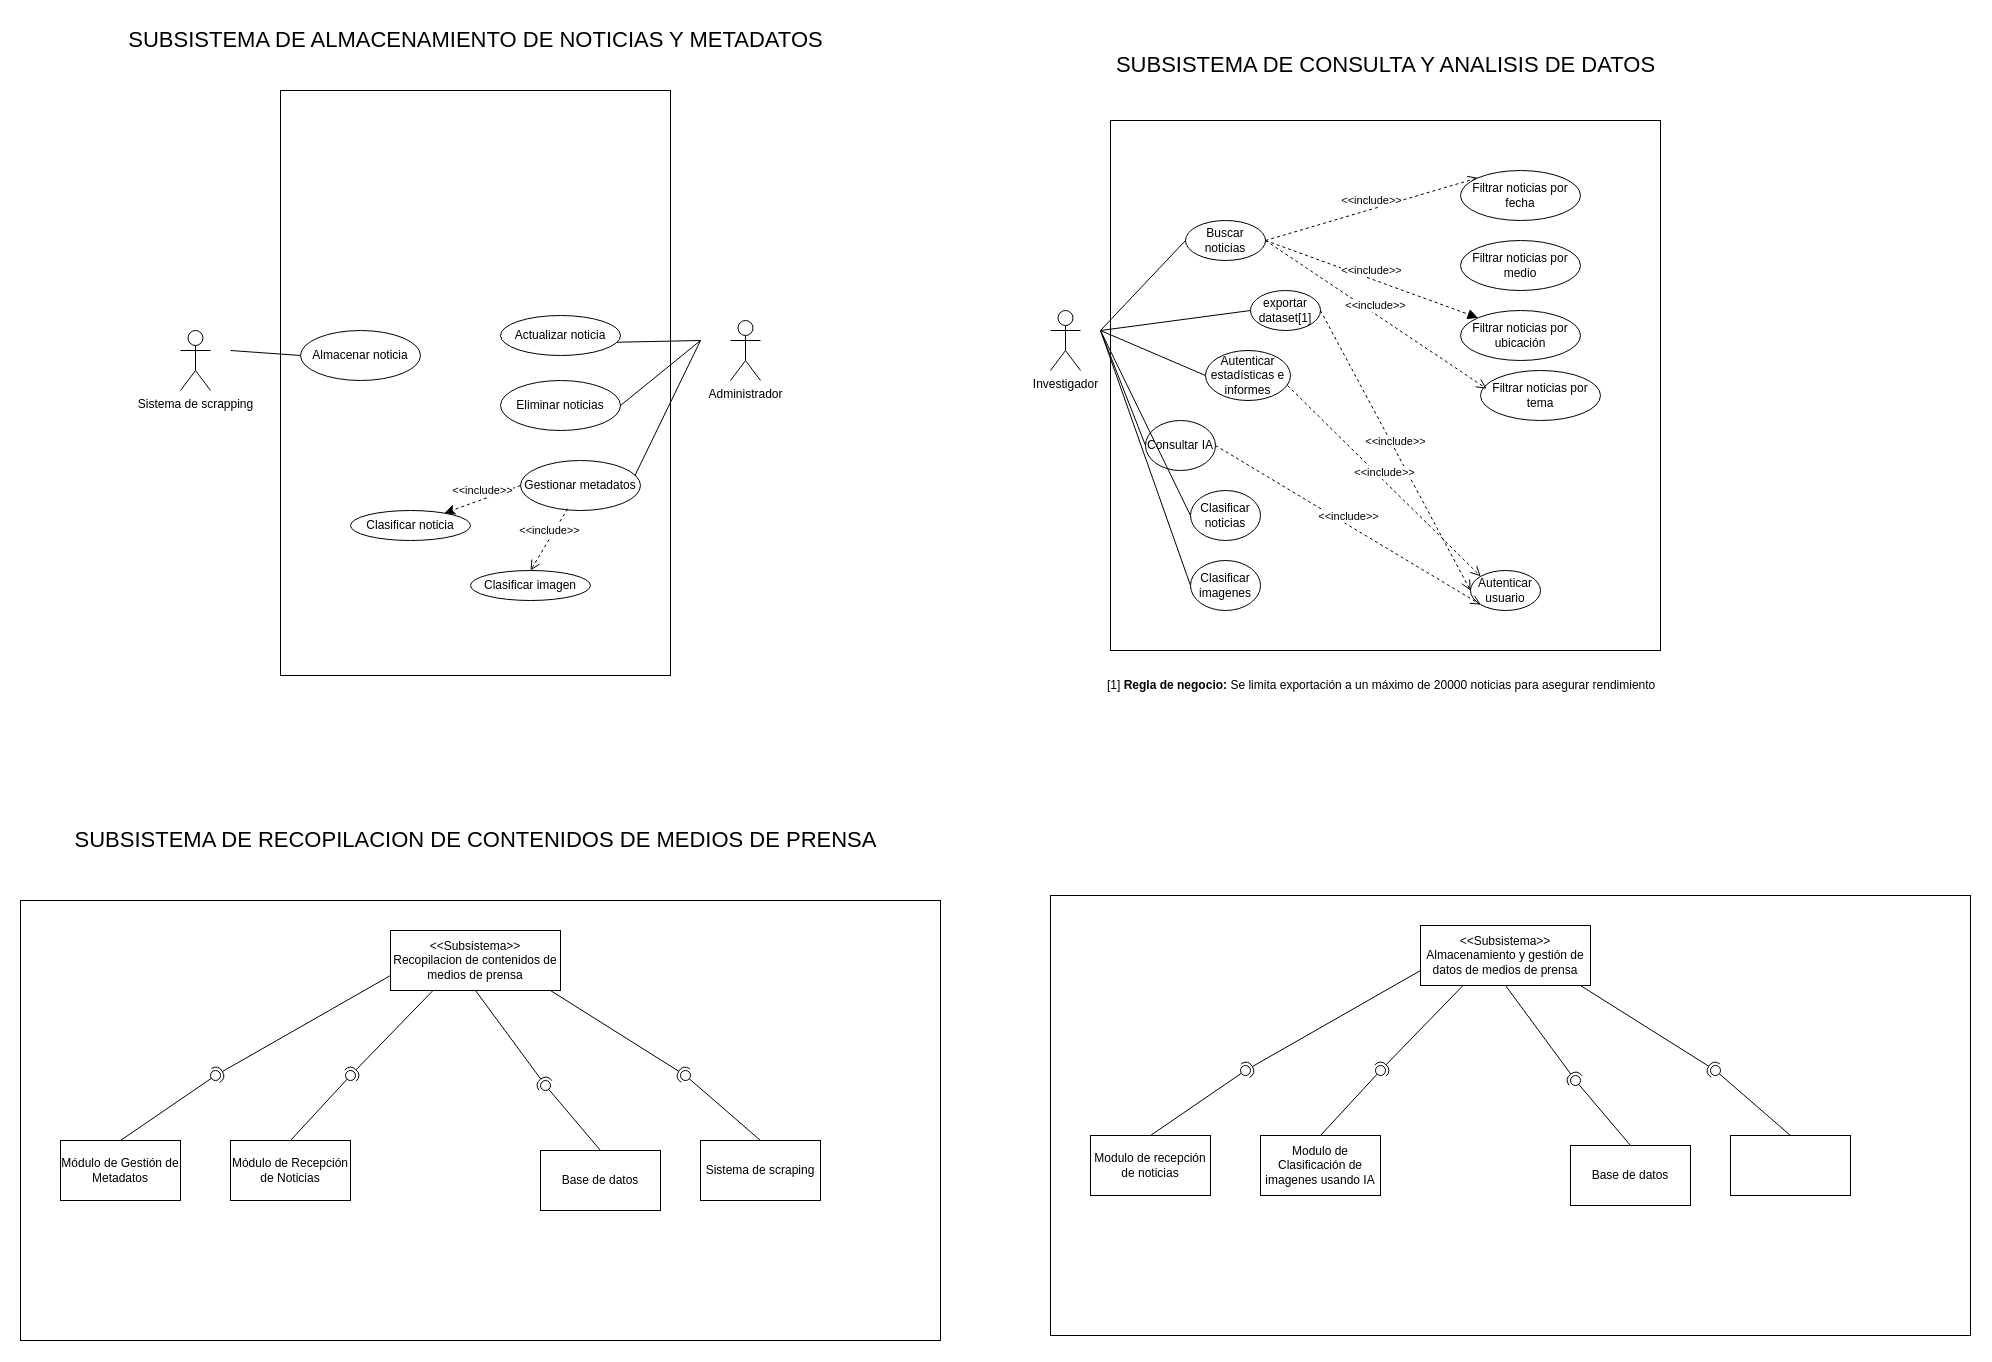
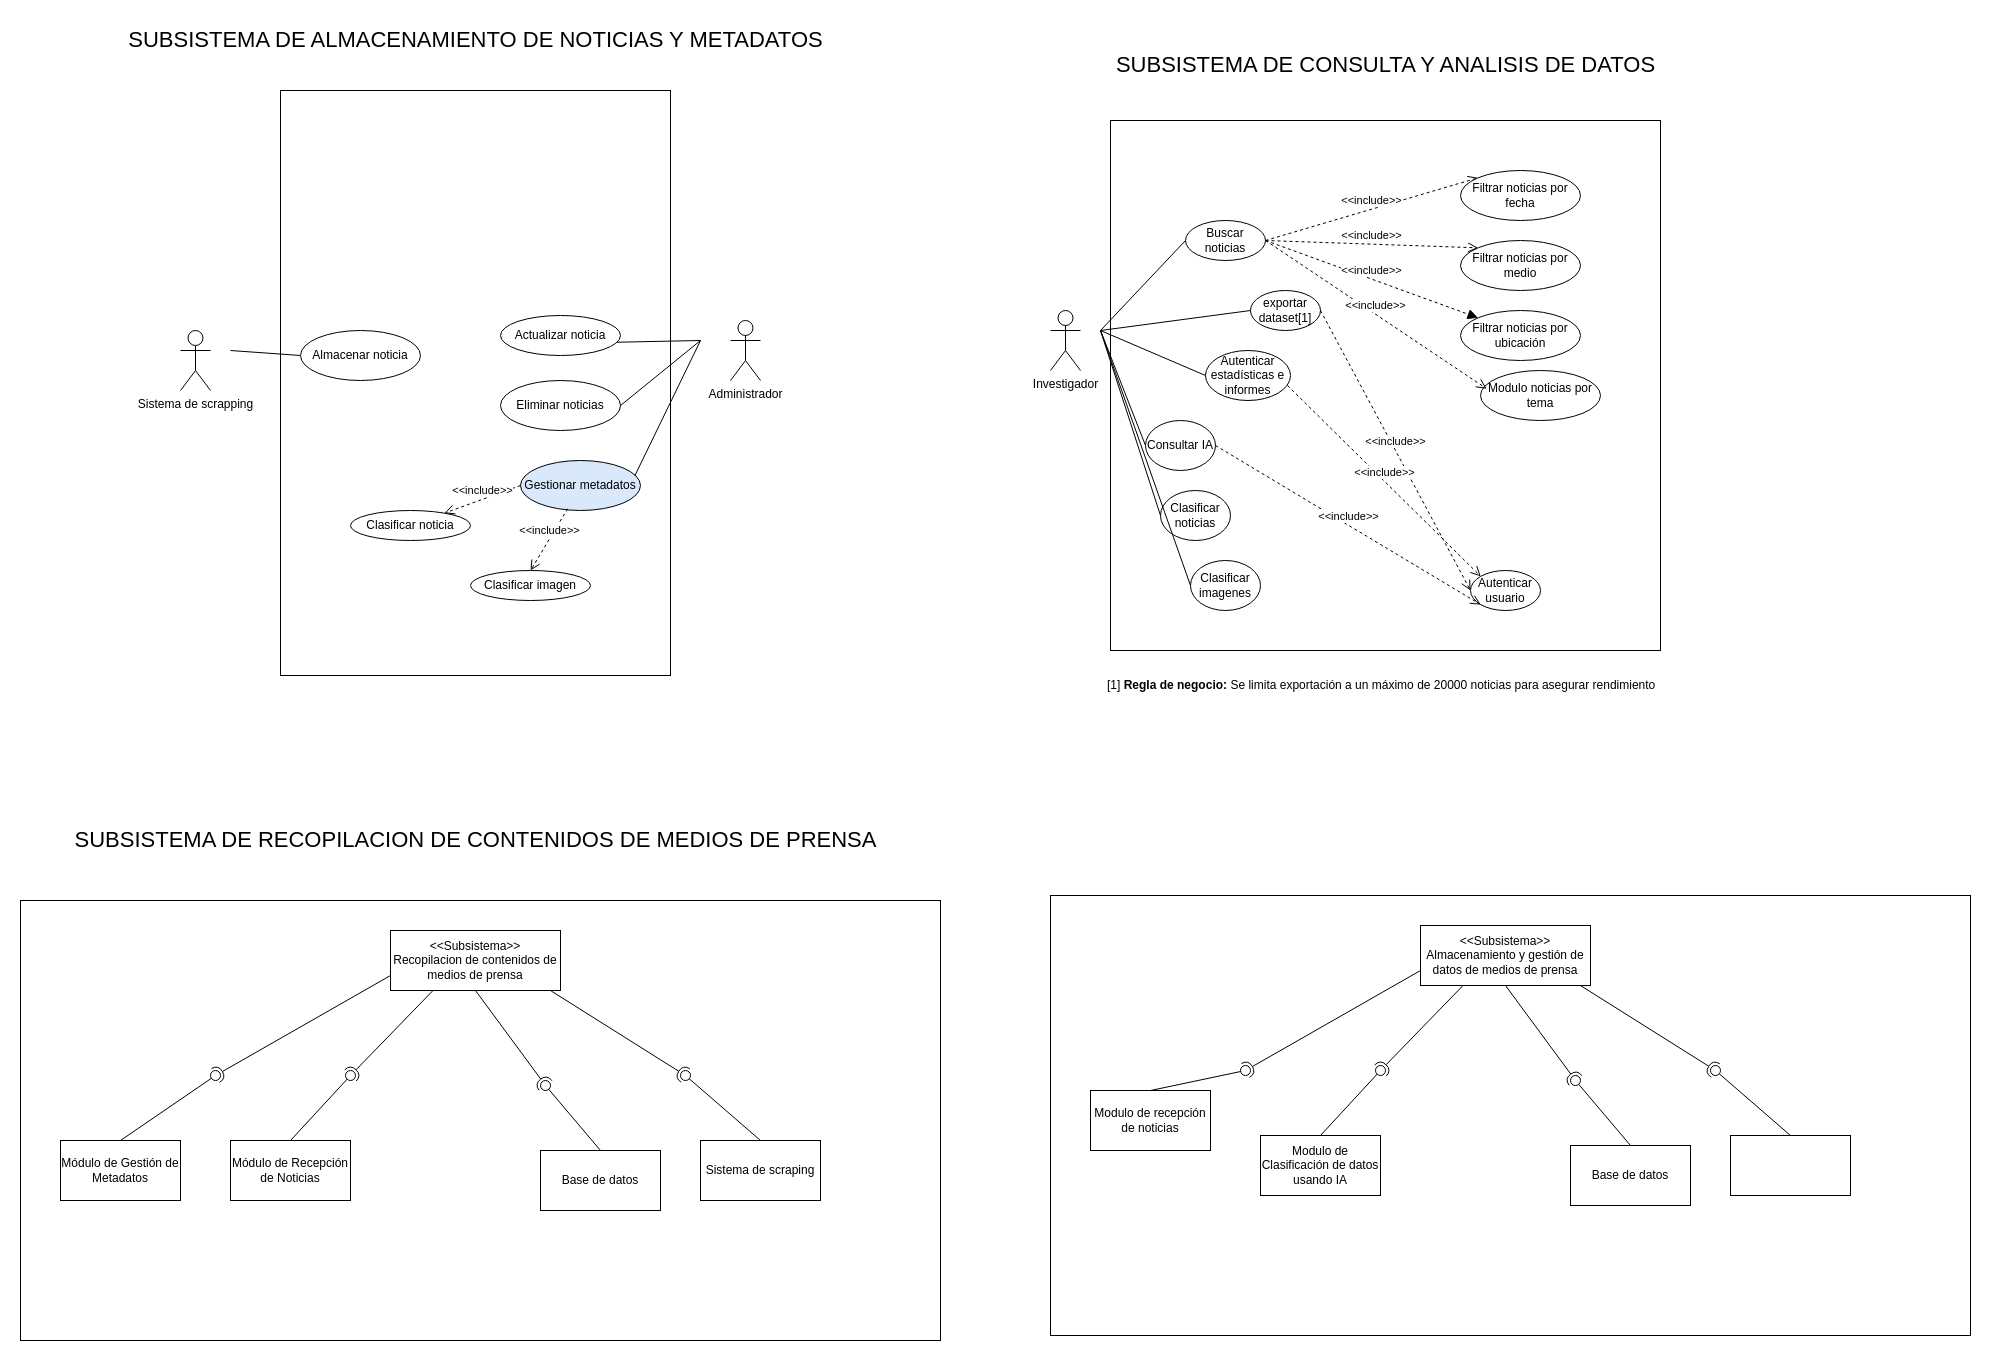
edge "Buscar noticias" -> "Filtrar noticias por medio": added, label "<<include>>"
node "Filtrar noticias por tema": label "Filtrar noticias por tema" -> "Modulo noticias por tema"
node "Gestionar metadatos": fillcolor #ffffff -> #dae8fc
edge "Gestionar metadatos" -> "Clasificar noticia": arrowhead classic -> open
node "Clasificar noticias": moved (1226, 516) -> (1196, 516)
node "Modulo de recepción de noticias": moved (1151, 1166) -> (1151, 1121)
node "Modulo de Clasificación de imagenes usando IA": label "Modulo de Clasificación de imagenes usando IA" -> "Modulo de Clasificación de datos usando IA"
